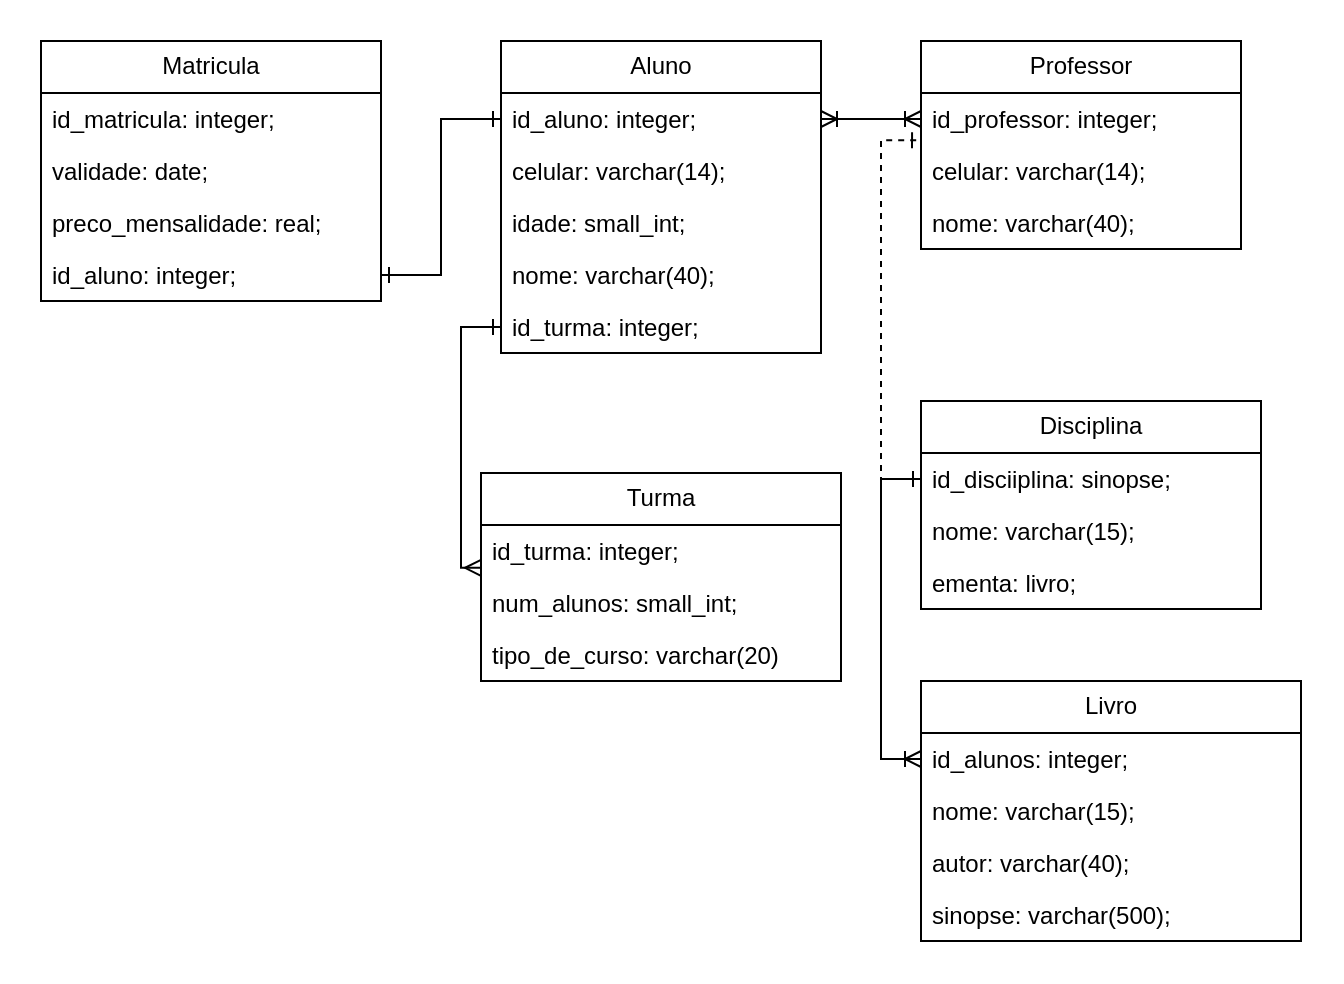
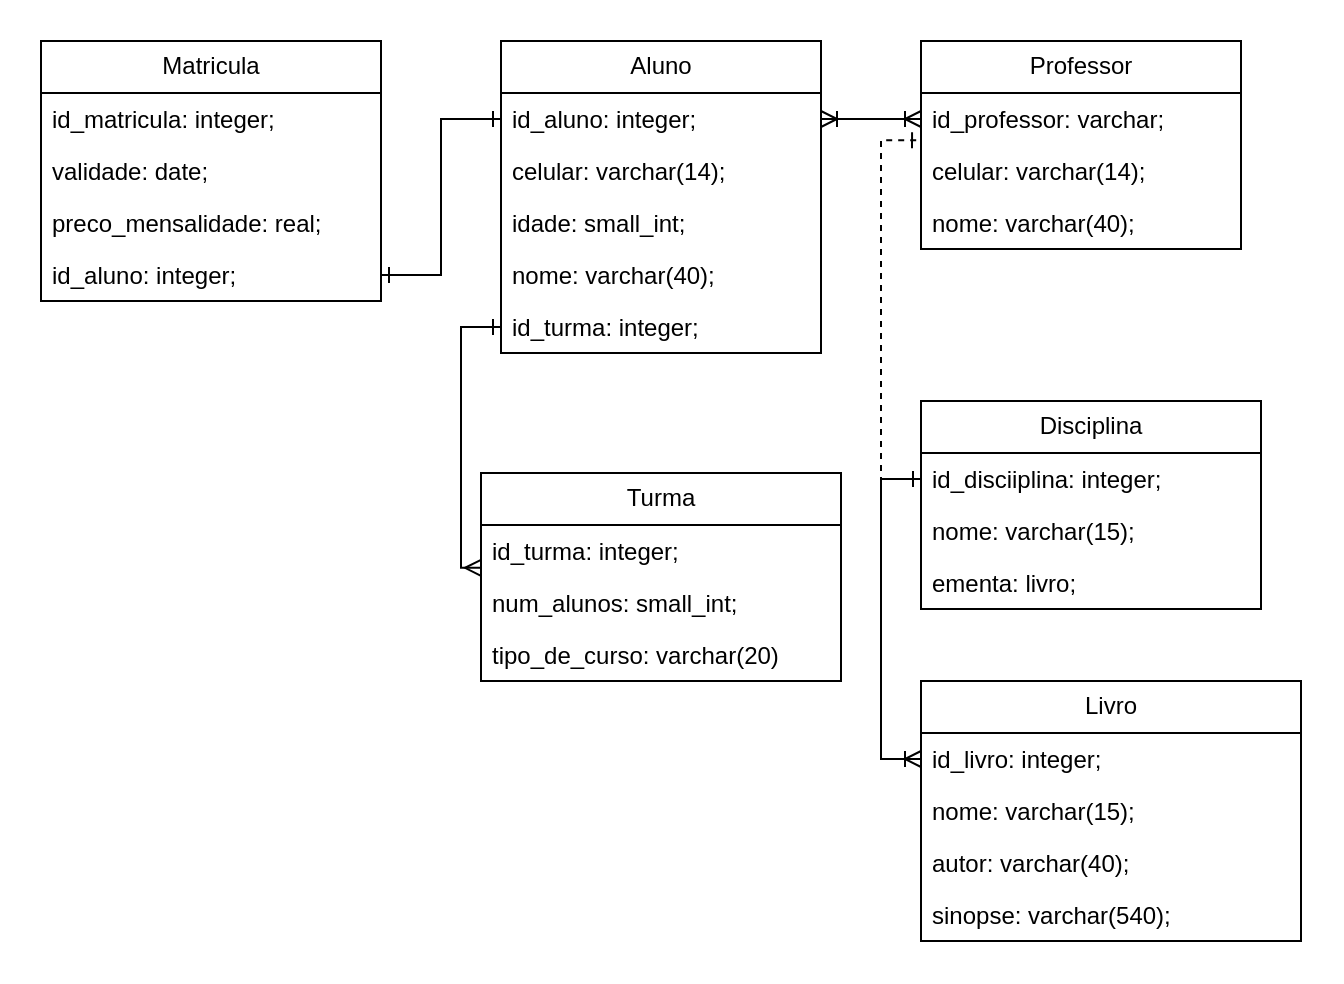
node "id_professor: integer;": label "id_professor: integer;" -> "id_professor: varchar;"
node "id_disciiplina: sinopse;": label "id_disciiplina: sinopse;" -> "id_disciiplina: integer;"
node "id_alunos: integer;": label "id_alunos: integer;" -> "id_livro: integer;"
node "sinopse: varchar(500);": label "sinopse: varchar(500);" -> "sinopse: varchar(540);"
